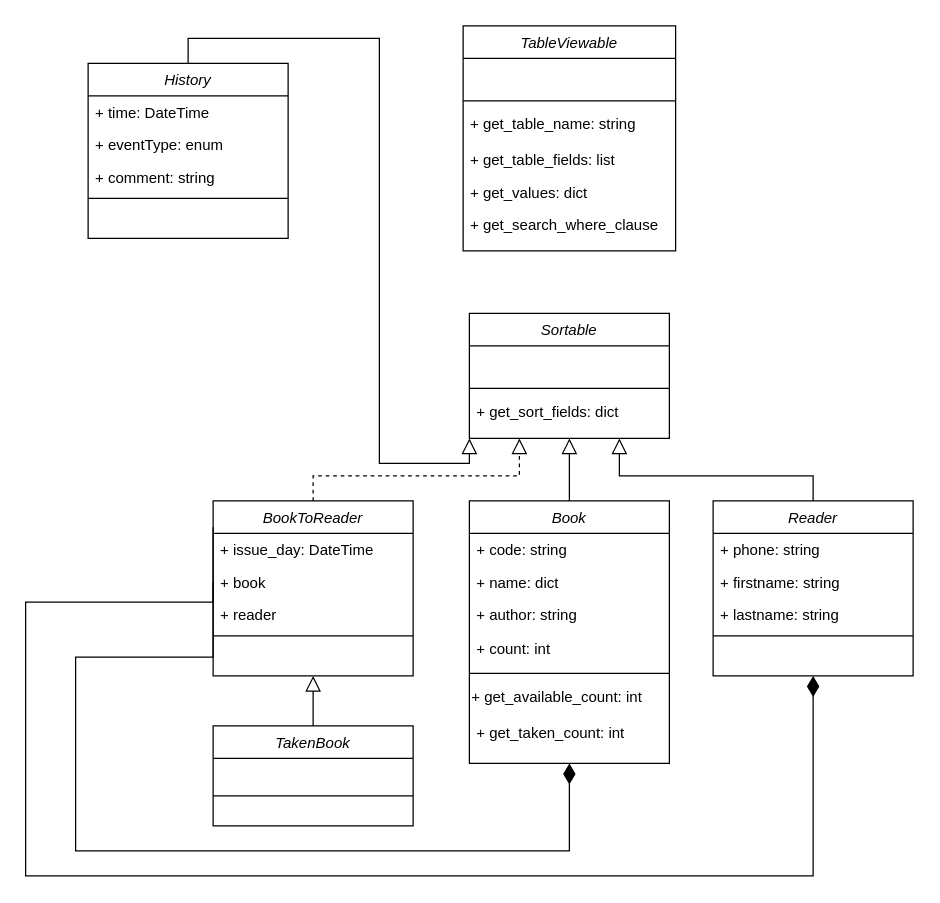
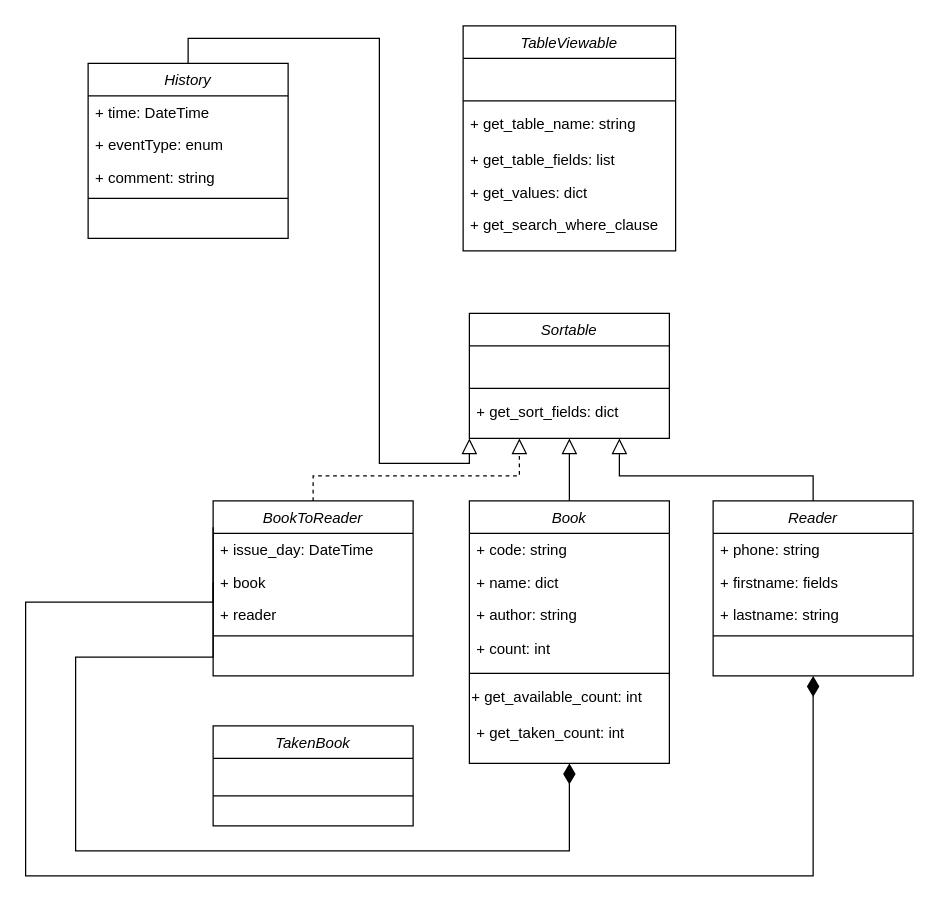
node "+ firstname: string": label "+ firstname: string" -> "+ firstname: fields"
edge "TakenBook" -> "BookToReader": removed
